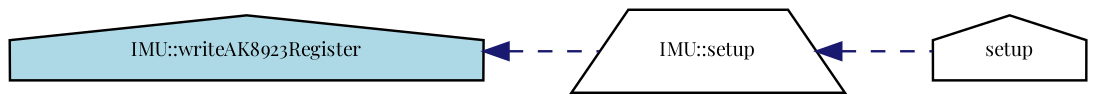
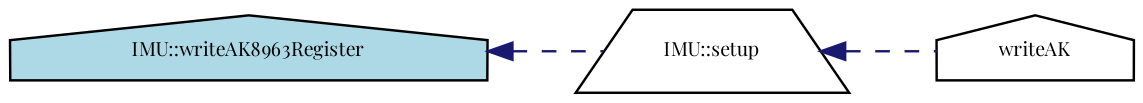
node "IMU::writeAK8923Register": label "IMU::writeAK8923Register" -> "IMU::writeAK8963Register"
node "setup": label "setup" -> "writeAK"
